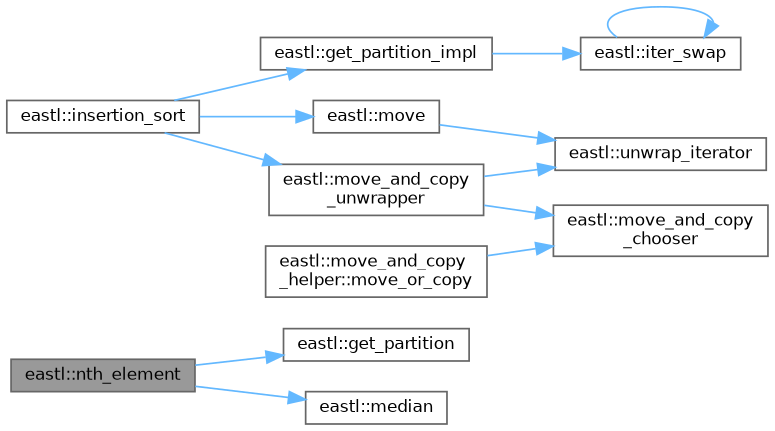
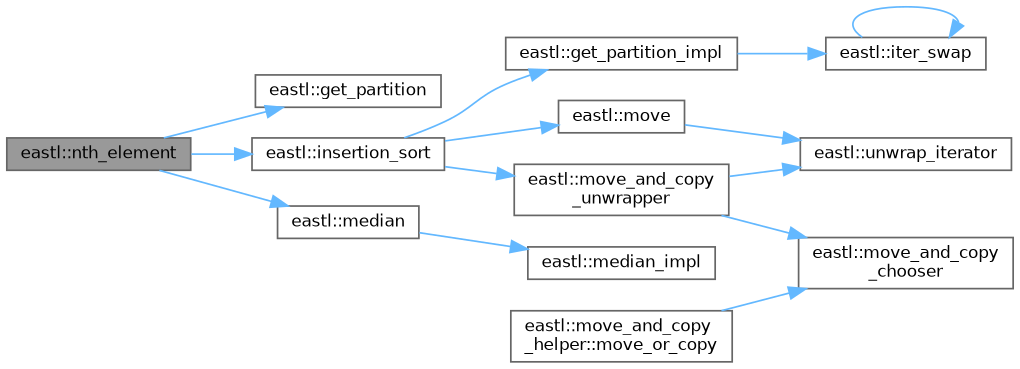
edge "eastl::nth_element" -> "eastl::insertion_sort": added
node "eastl::median_impl": added
